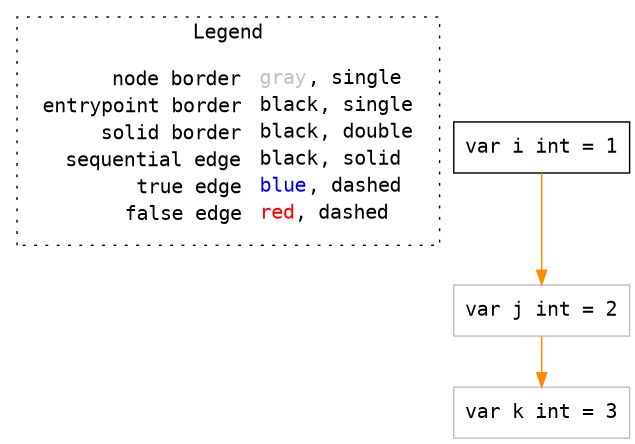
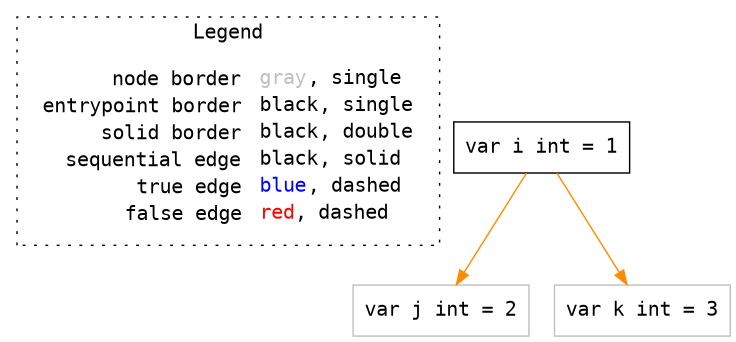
edge "var j int = 2" -> "var k int = 3": now "var i int = 1" -> "var k int = 3"
